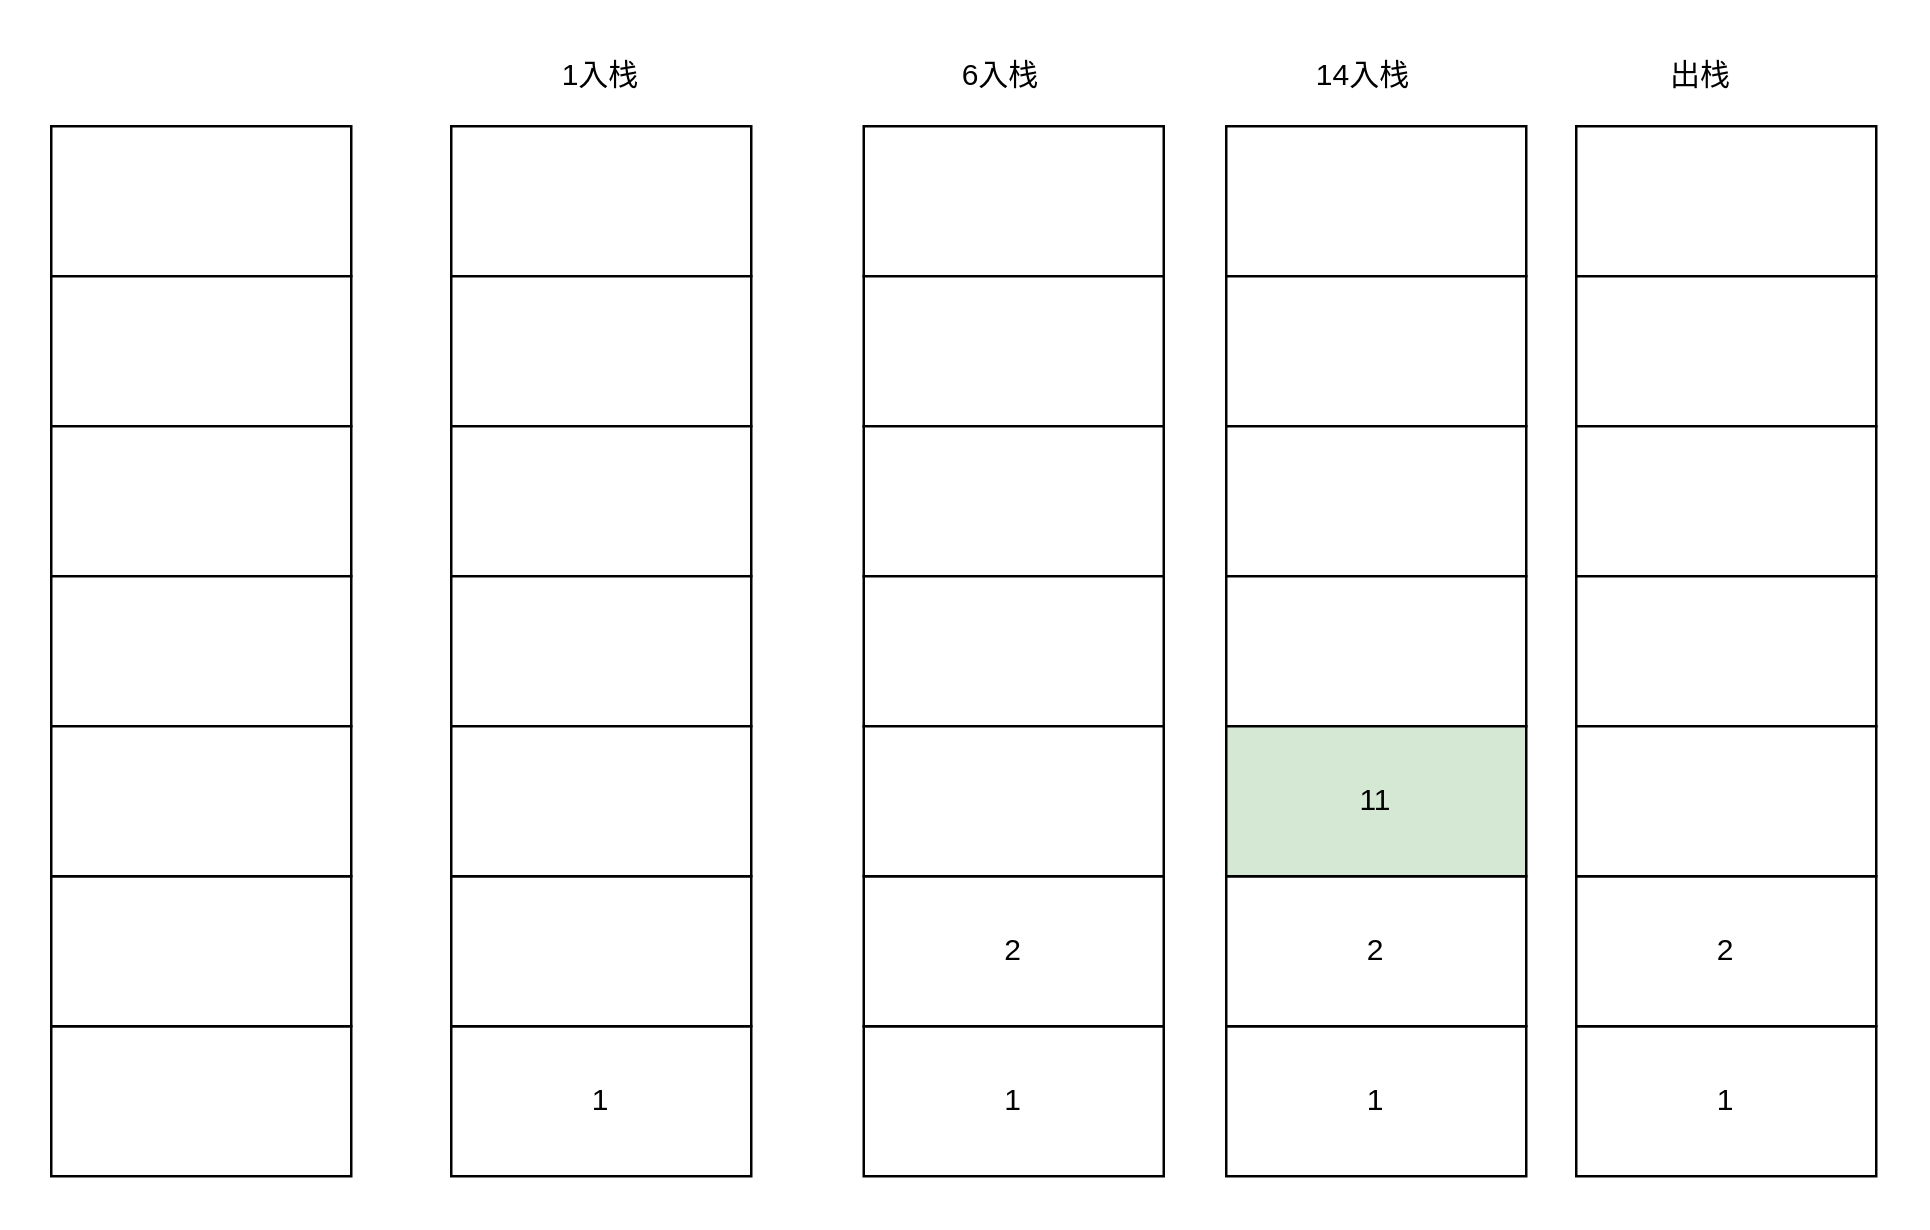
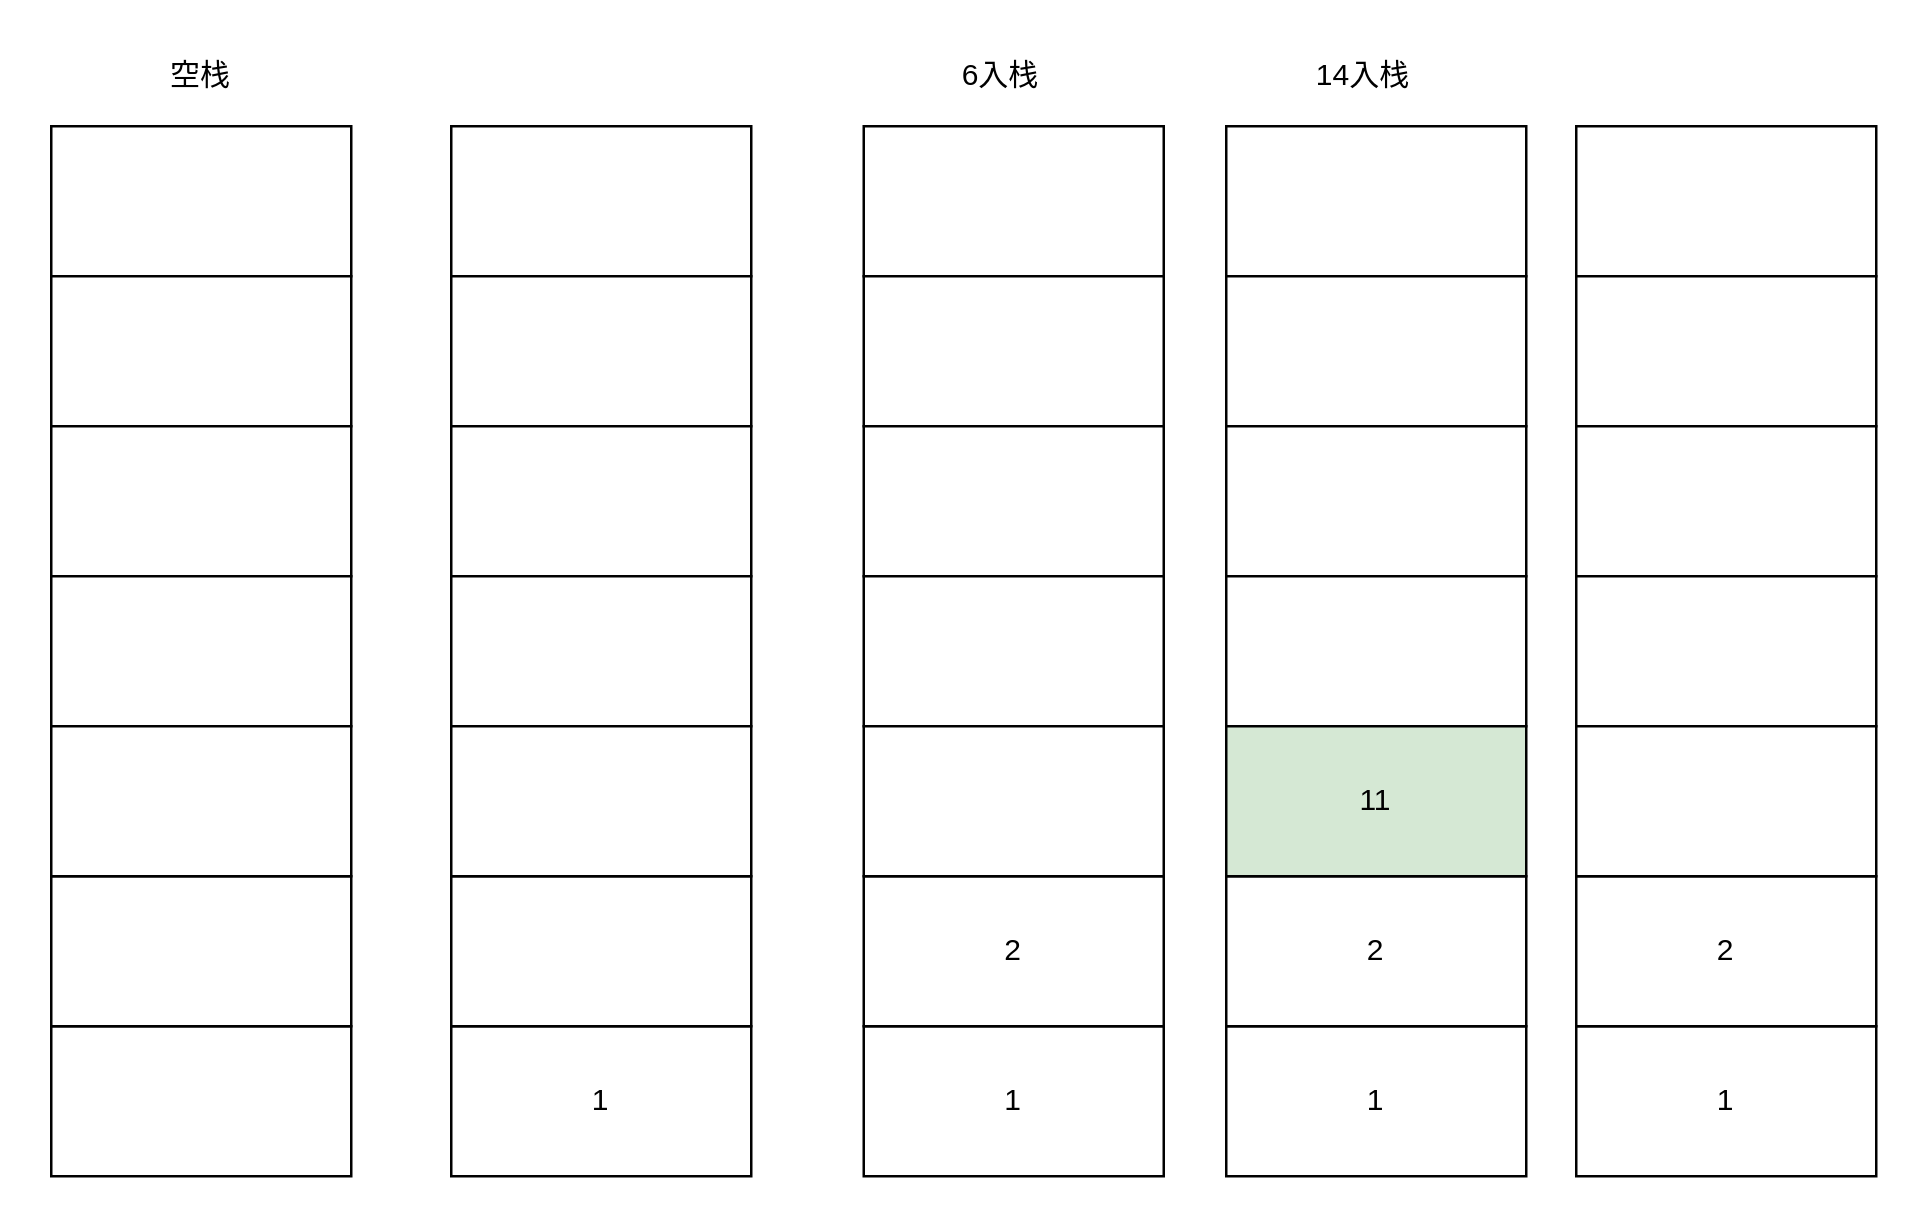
node "空栈": added
node "1入栈": removed
node "出栈": removed
